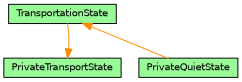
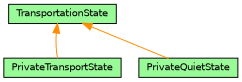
edge "TransportationState" -> "PrivateTransportState": reversed
